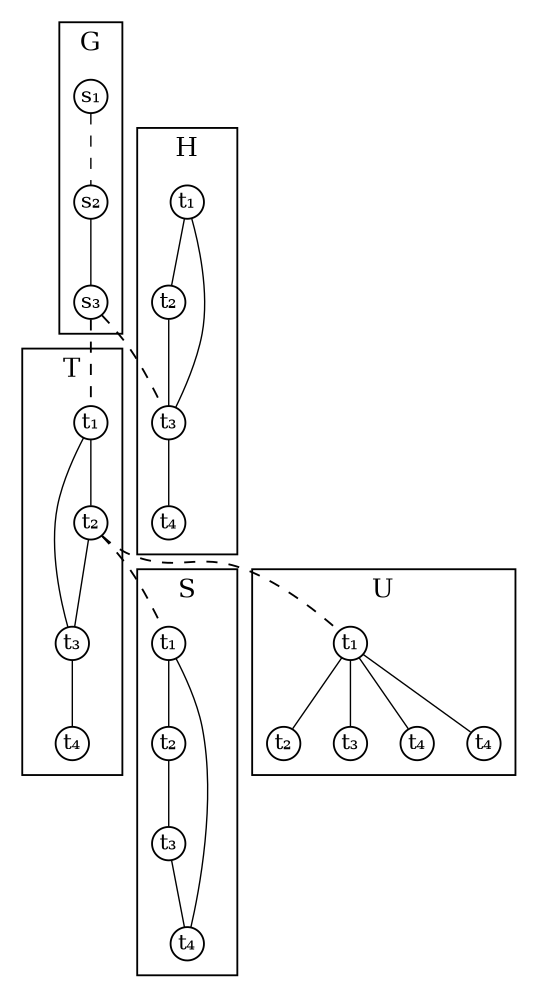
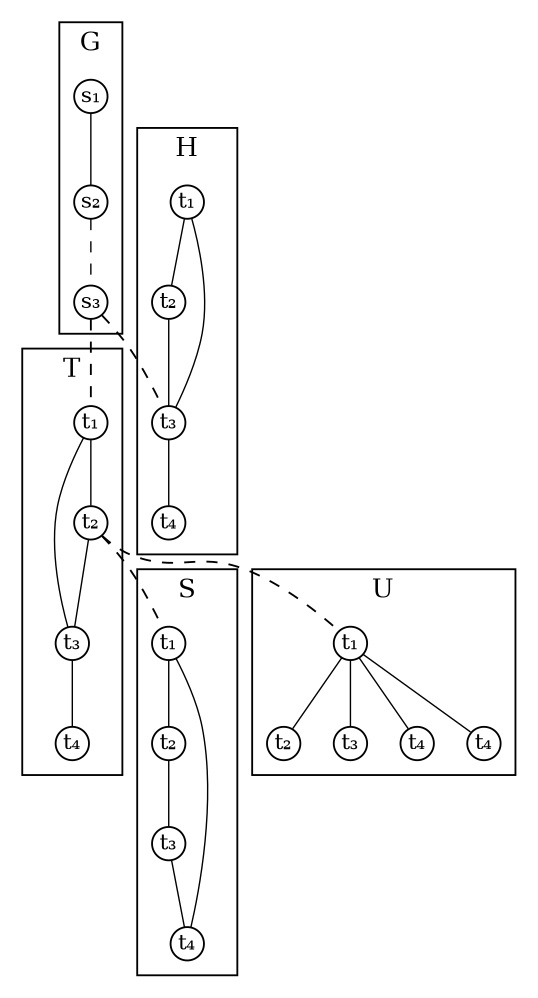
edge "s₁" -- "s₂": style dashed -> solid
edge "s₂" -- "s₃": style solid -> dashed
